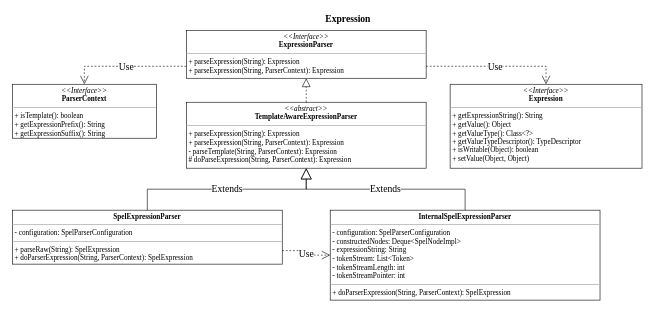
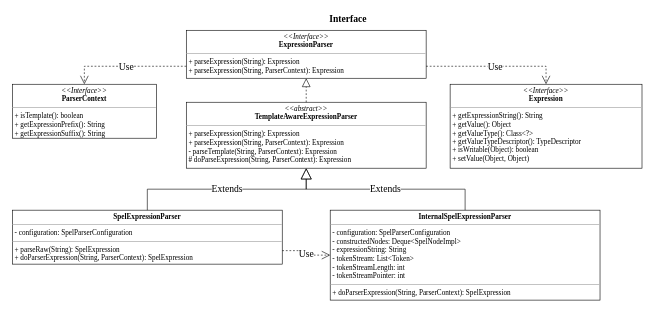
node "Expression": label "Expression" -> "Interface"
